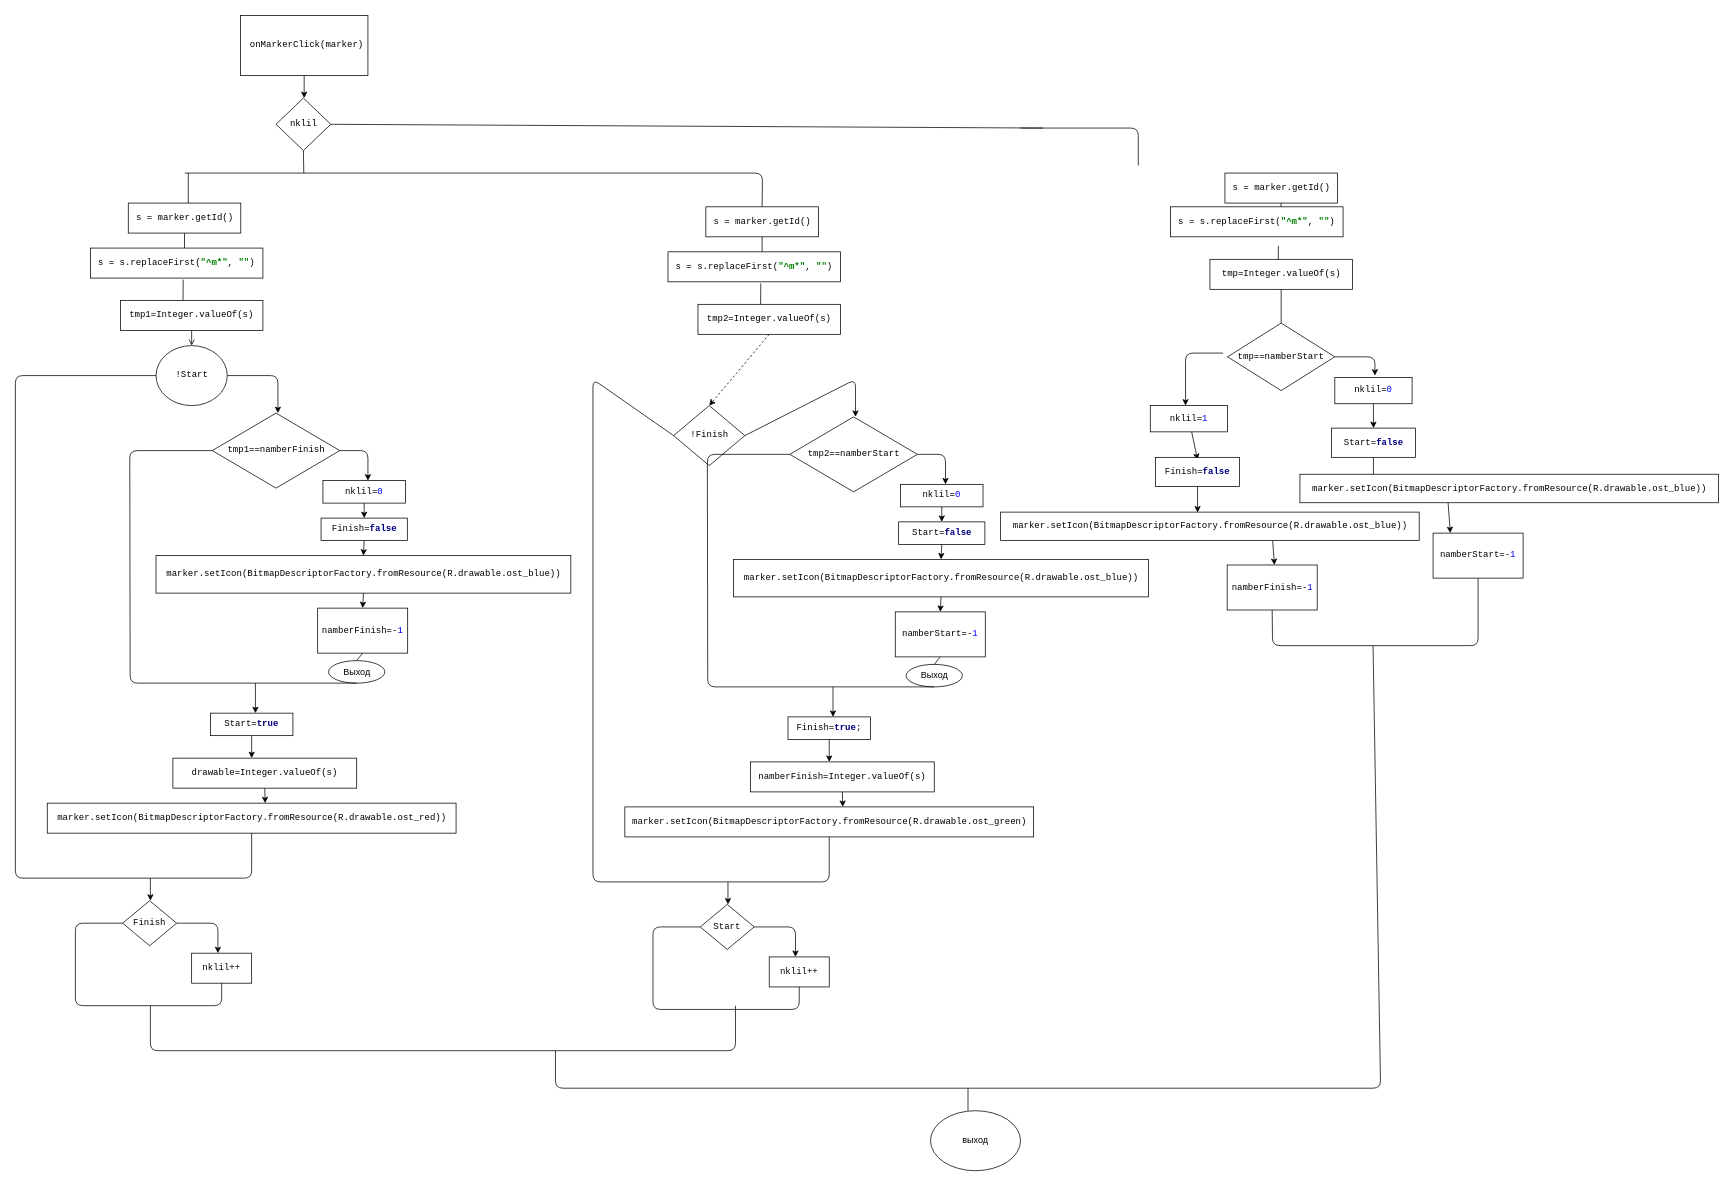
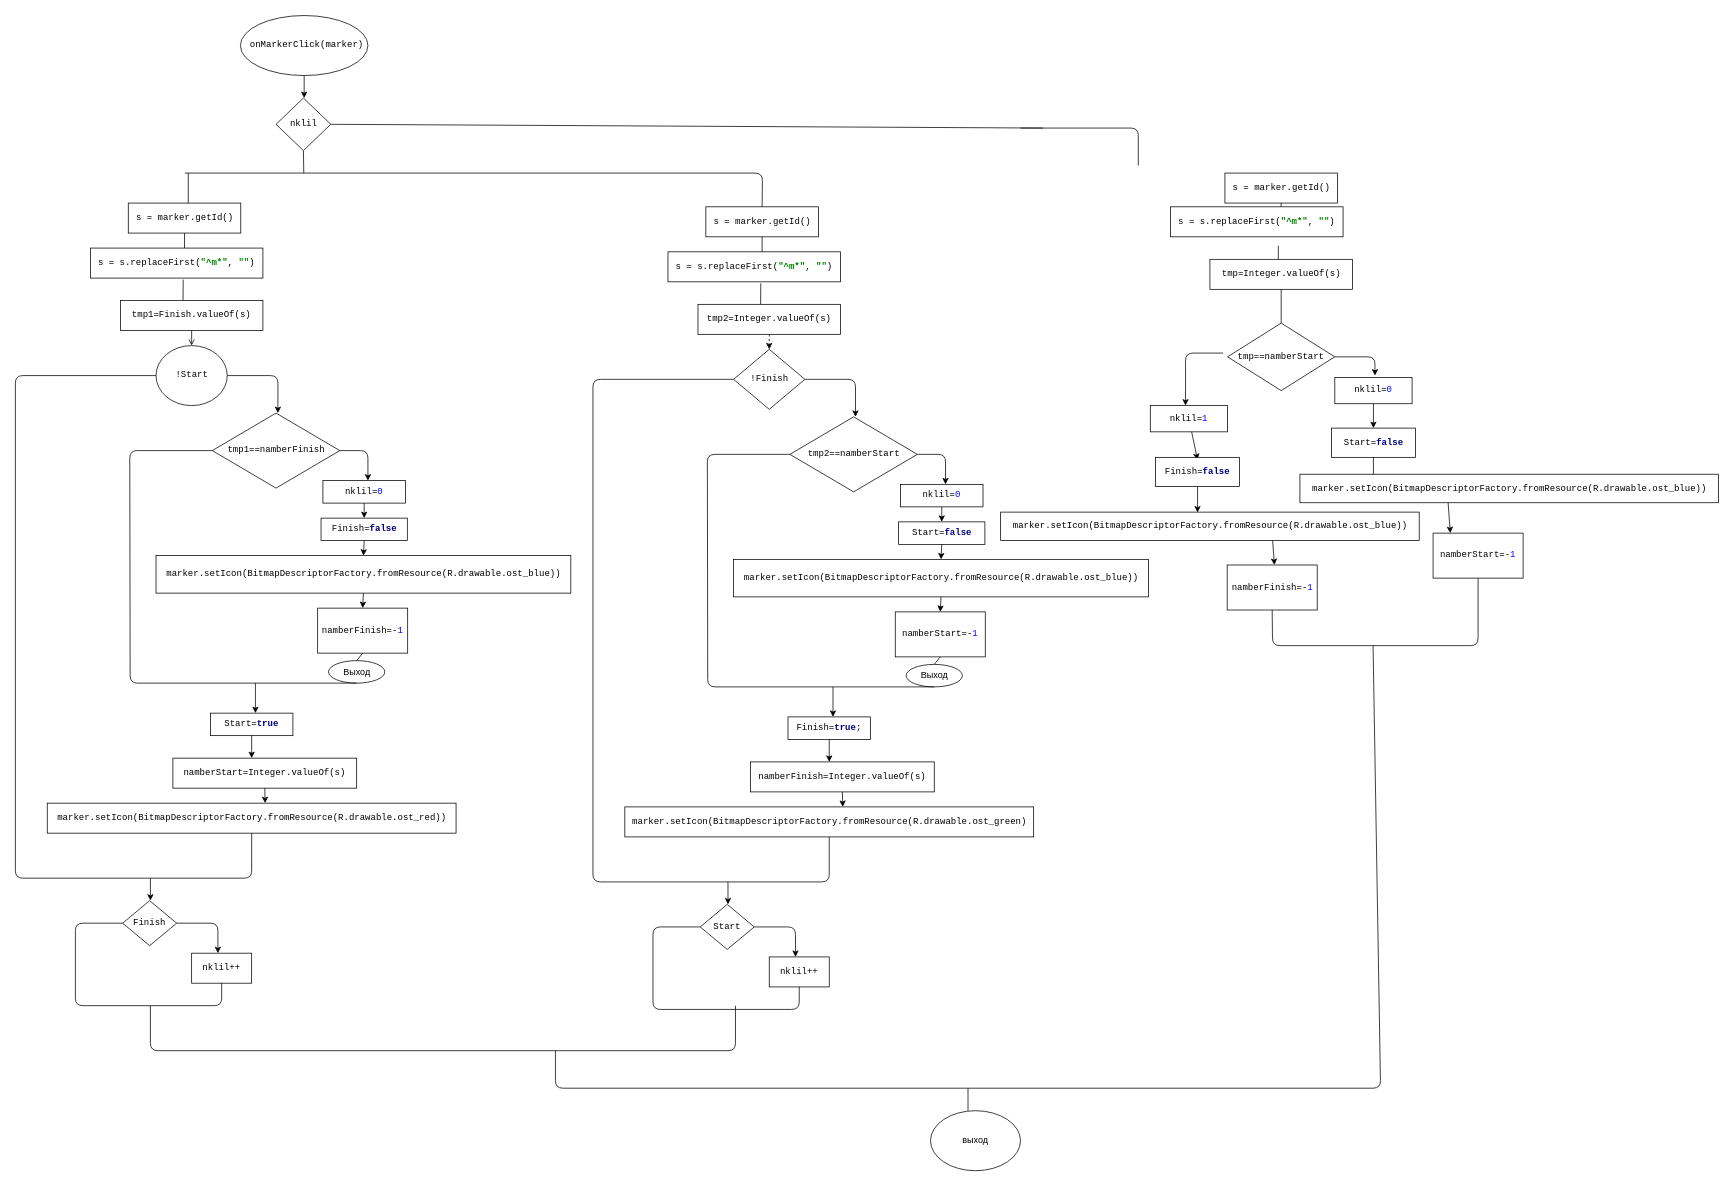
node "onMarkerClick(marker)": shape rectangle -> ellipse
node "tmp1=Integer.valueOf(s)": label "tmp1=Integer.valueOf(s)" -> "tmp1=Finish.valueOf(s)"
node "!Finish": moved (709, 435) -> (769, 379)
node "drawable=Integer.valueOf(s)": label "drawable=Integer.valueOf(s)" -> "namberStart=Integer.valueOf(s)"
